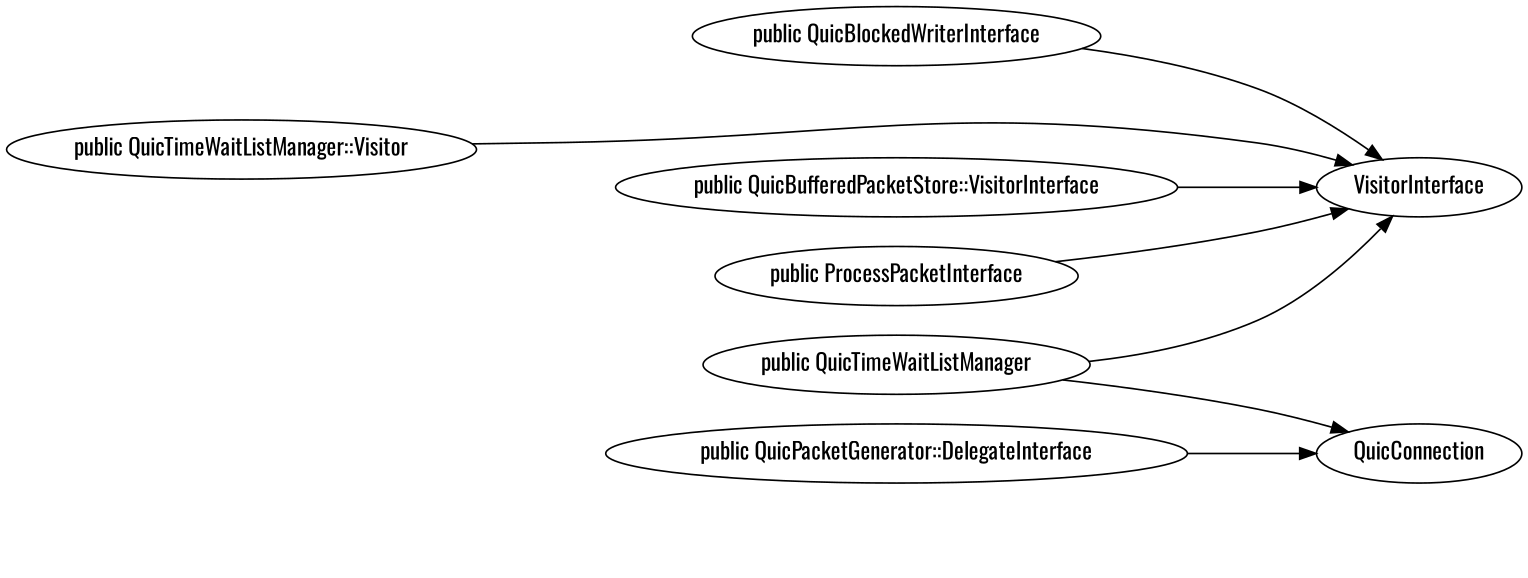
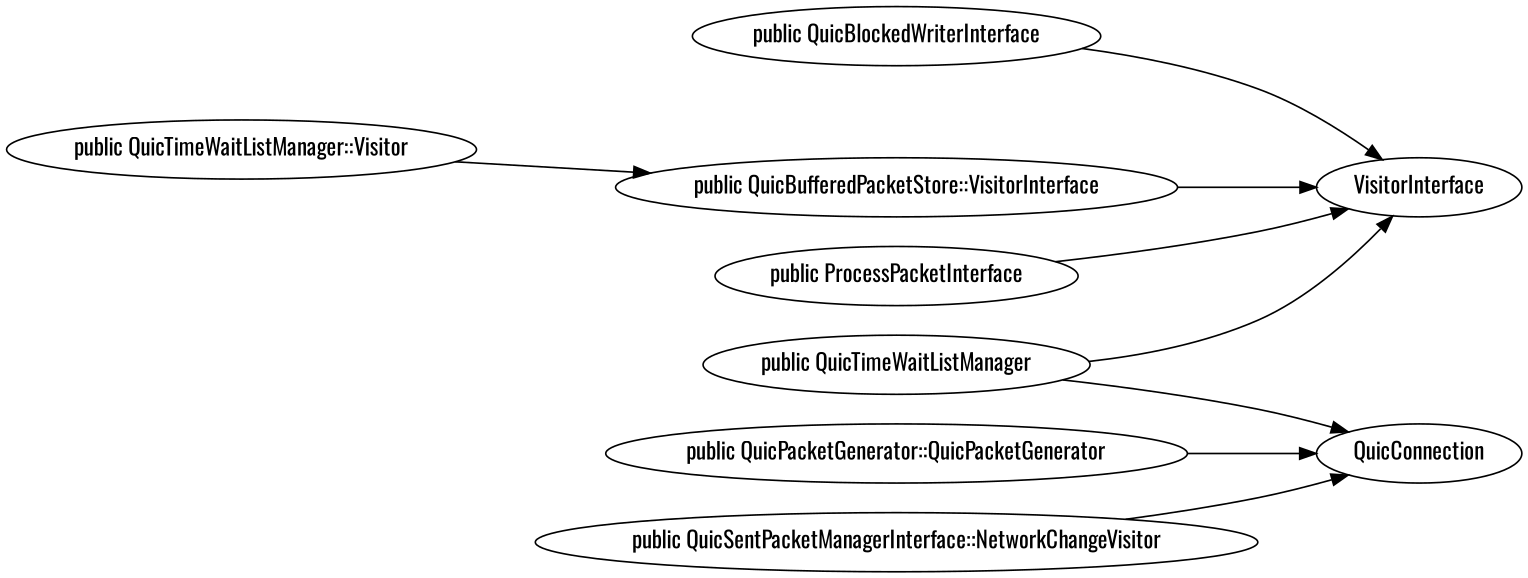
edge "public QuicTimeWaitListManager::Visitor" -> "VisitorInterface": now "public QuicTimeWaitListManager::Visitor" -> "public QuicBufferedPacketStore::VisitorInterface"
node "public QuicPacketGenerator::DelegateInterface": label "public QuicPacketGenerator::DelegateInterface" -> "public QuicPacketGenerator::QuicPacketGenerator"
node "public QuicSentPacketManagerInterface::NetworkChangeVisitor": added
